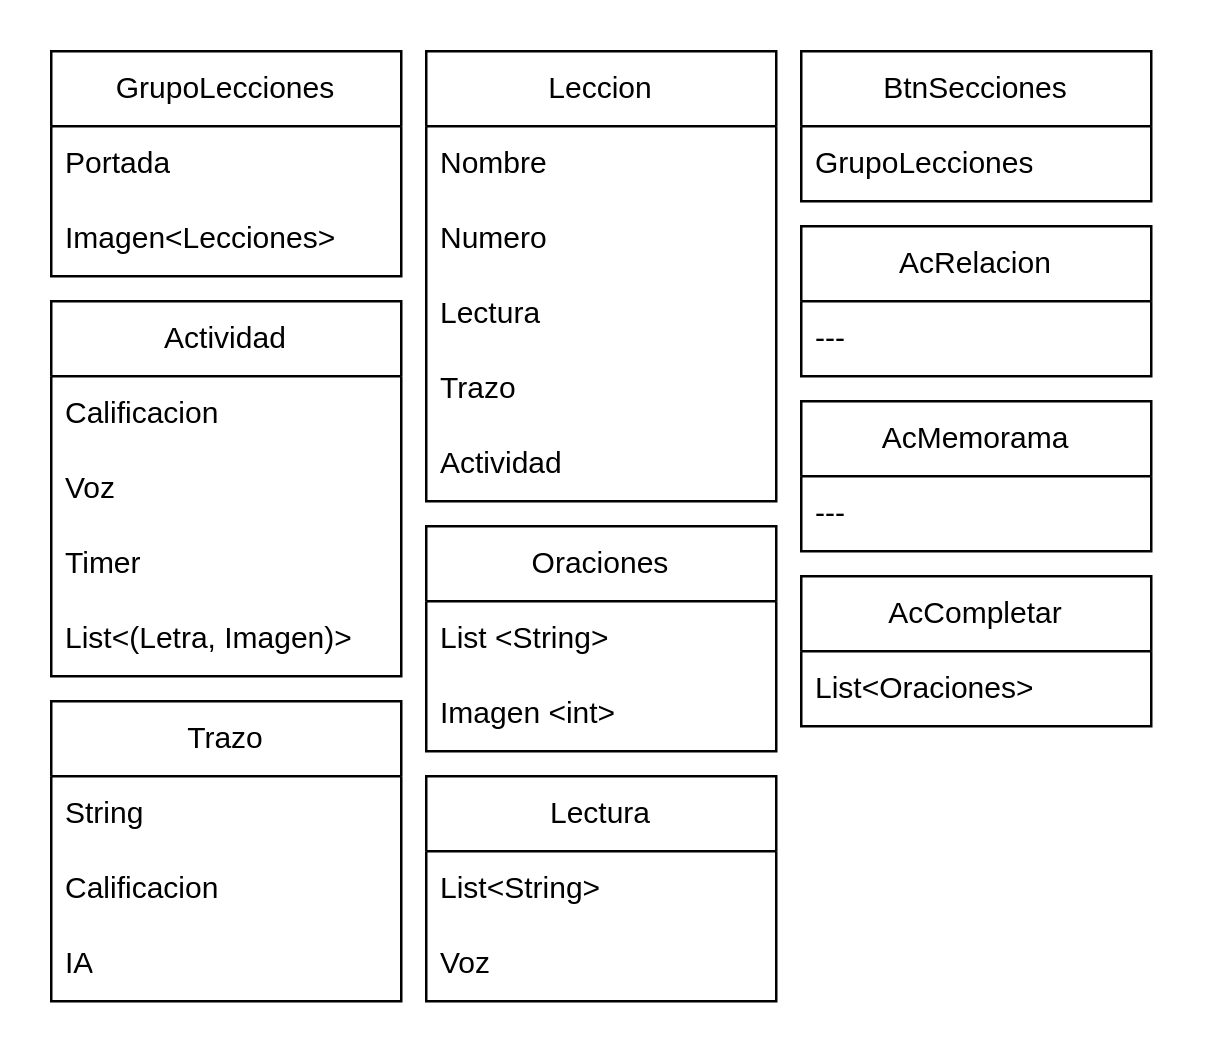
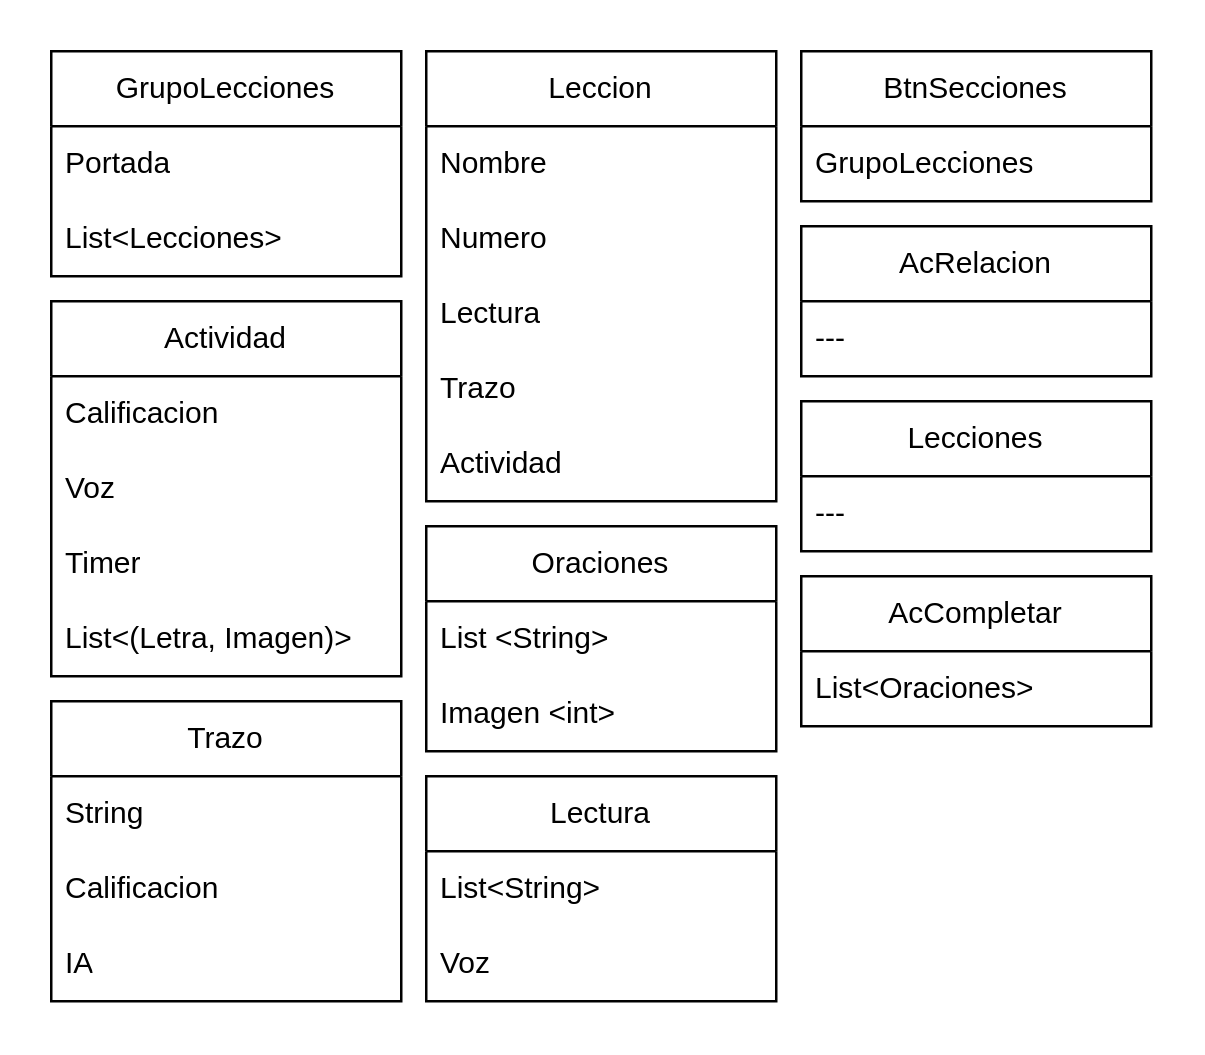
node "Imagen<Lecciones>": label "Imagen<Lecciones>" -> "List<Lecciones>"
node "AcMemorama": label "AcMemorama" -> "Lecciones"
